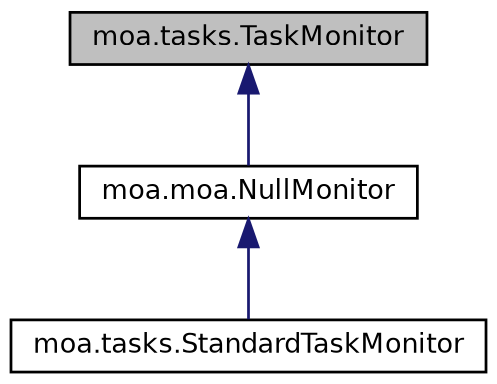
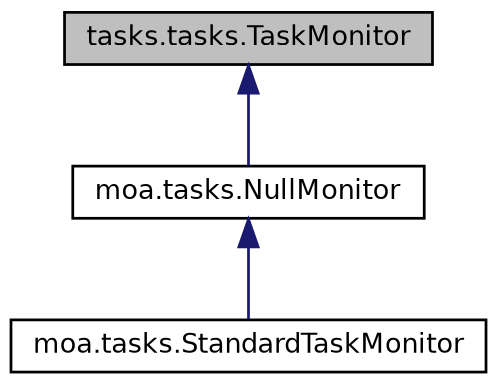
node "moa.tasks.TaskMonitor": label "moa.tasks.TaskMonitor" -> "tasks.tasks.TaskMonitor"
node "moa.moa.NullMonitor": label "moa.moa.NullMonitor" -> "moa.tasks.NullMonitor"
